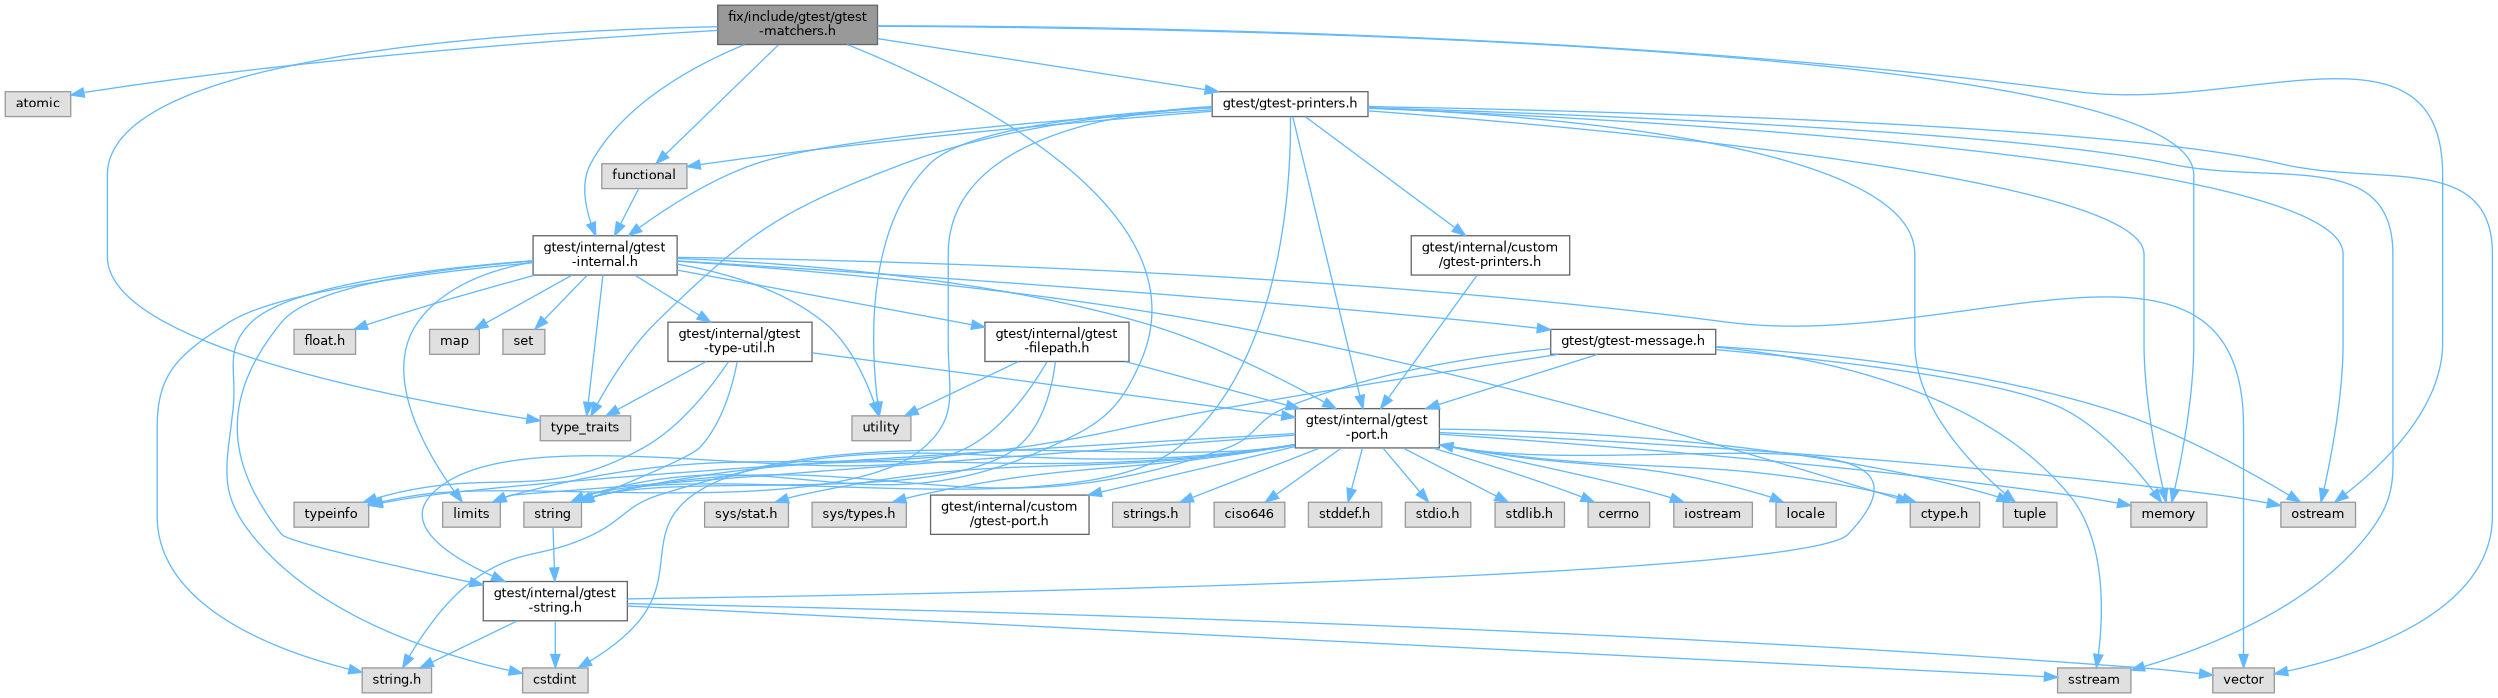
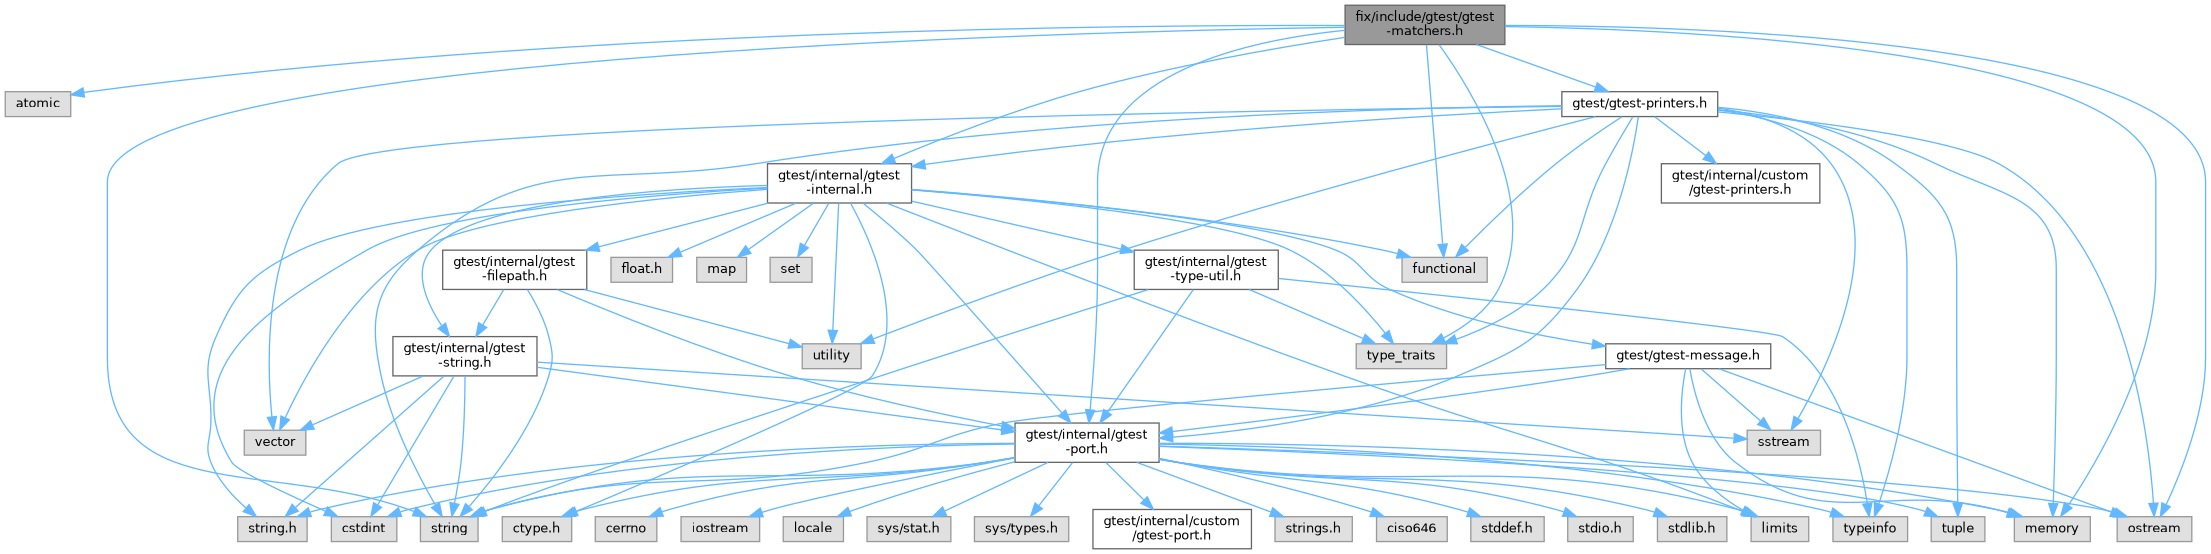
edge "functional" -> "gtest/internal/gtest -internal.h": reversed
edge "gtest/internal/custom /gtest-printers.h" -> "gtest/internal/gtest -port.h": now "fix/include/gtest/gtest -matchers.h" -> "gtest/internal/gtest -port.h"
edge "string" -> "gtest/internal/gtest -string.h": reversed
